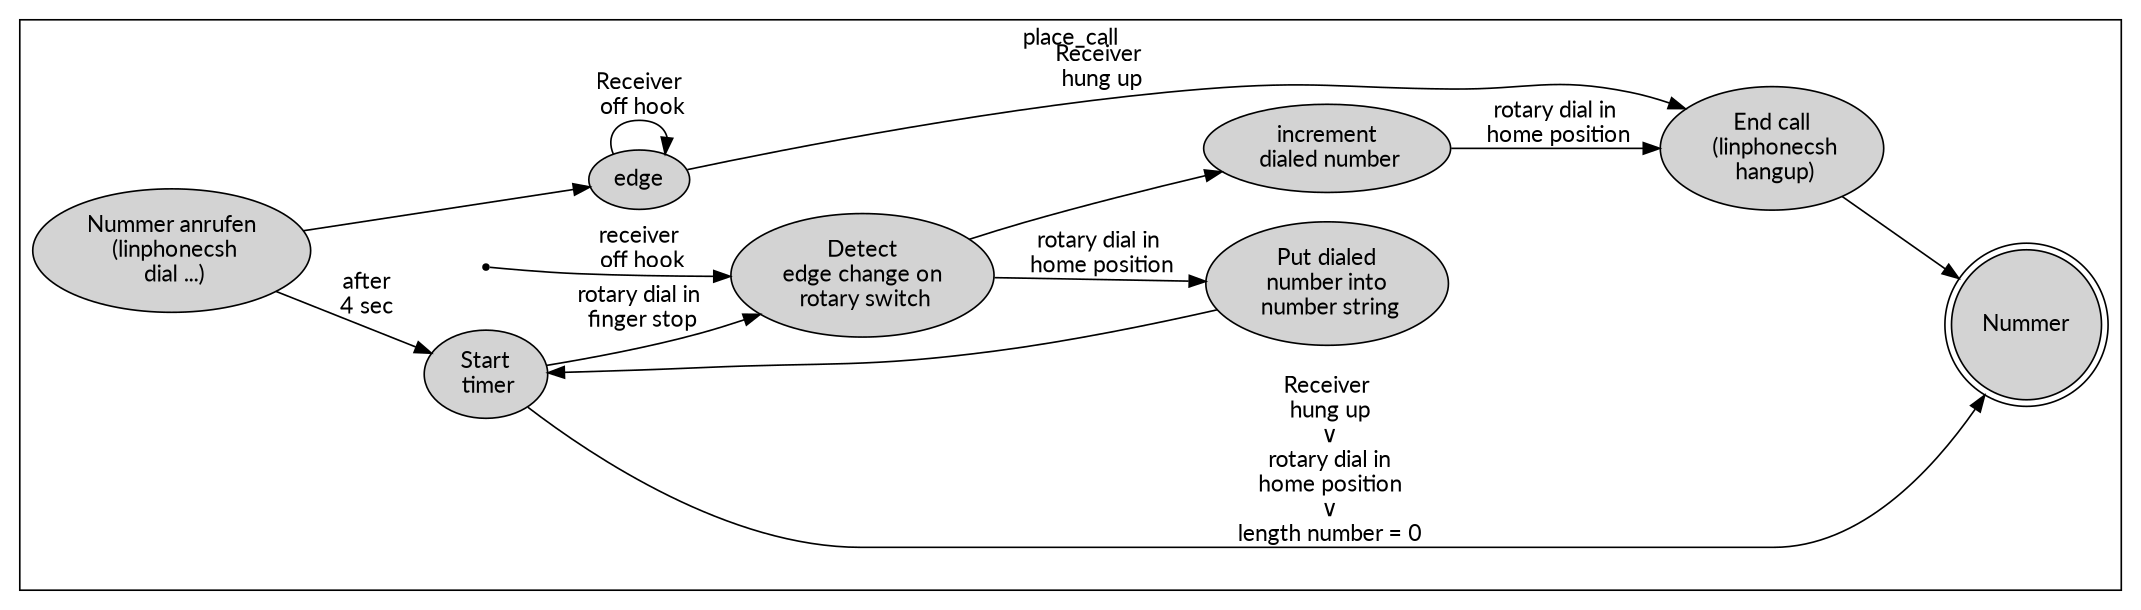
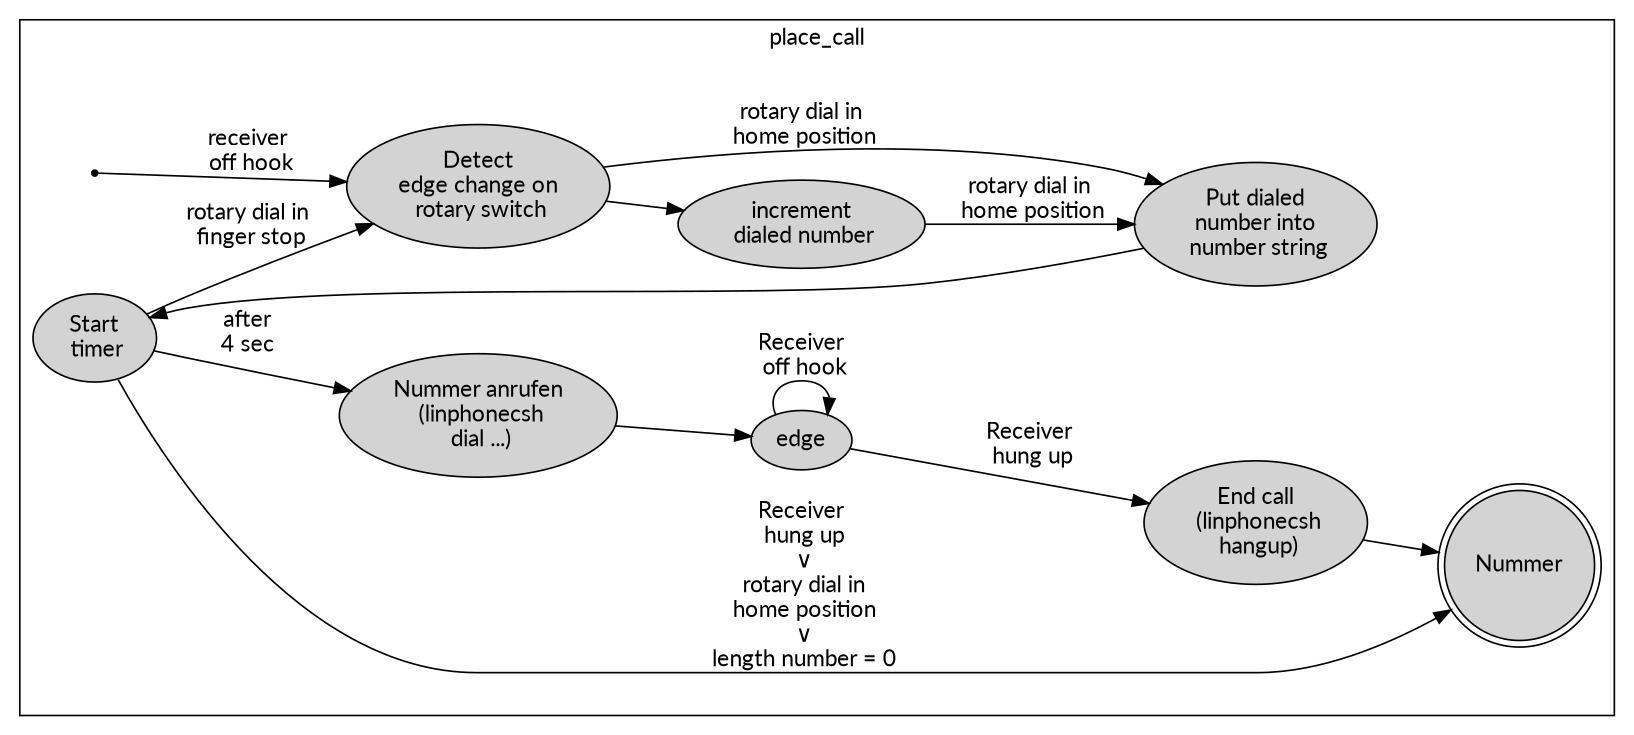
edge "increment dialed number" -> "End call (linphonecsh hangup)": now "increment dialed number" -> "Put dialed number into number string"
edge "Nummer anrufen (linphonecsh dial ...)" -> "Start timer": reversed
